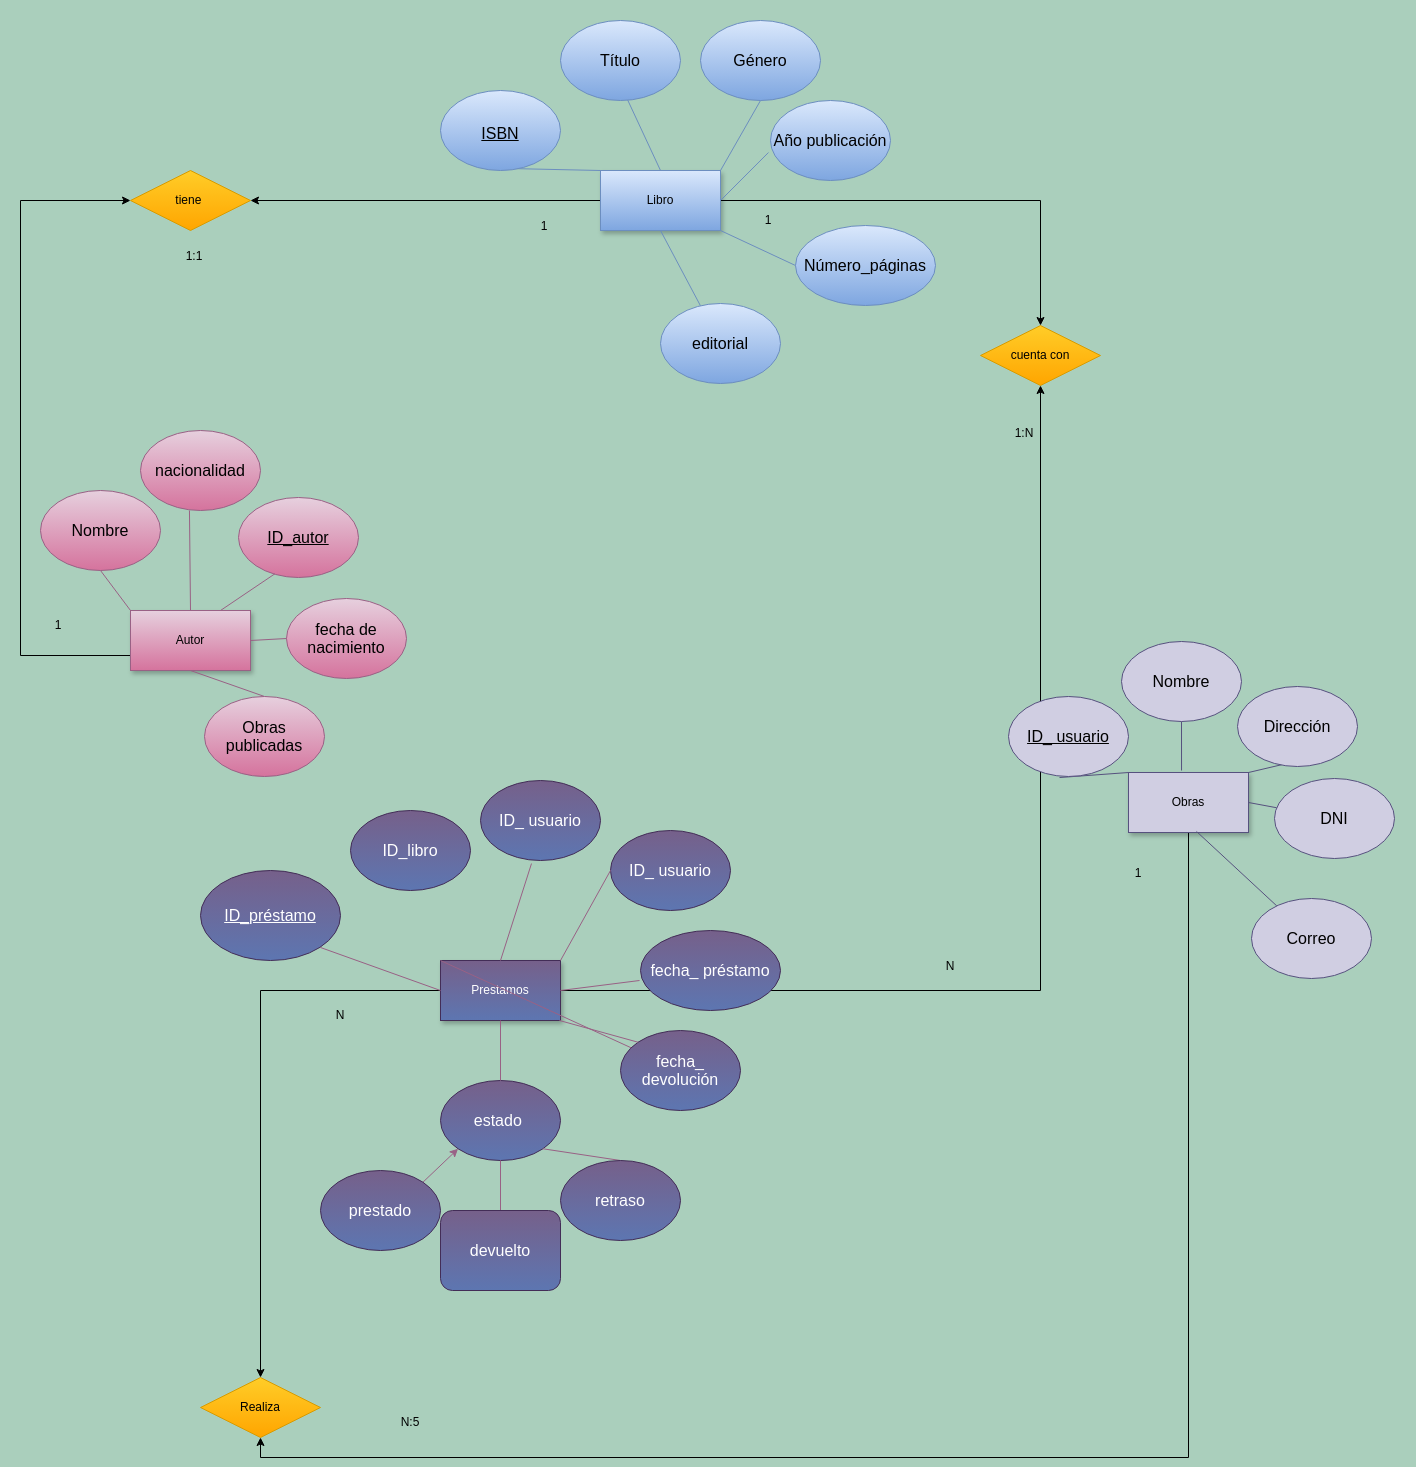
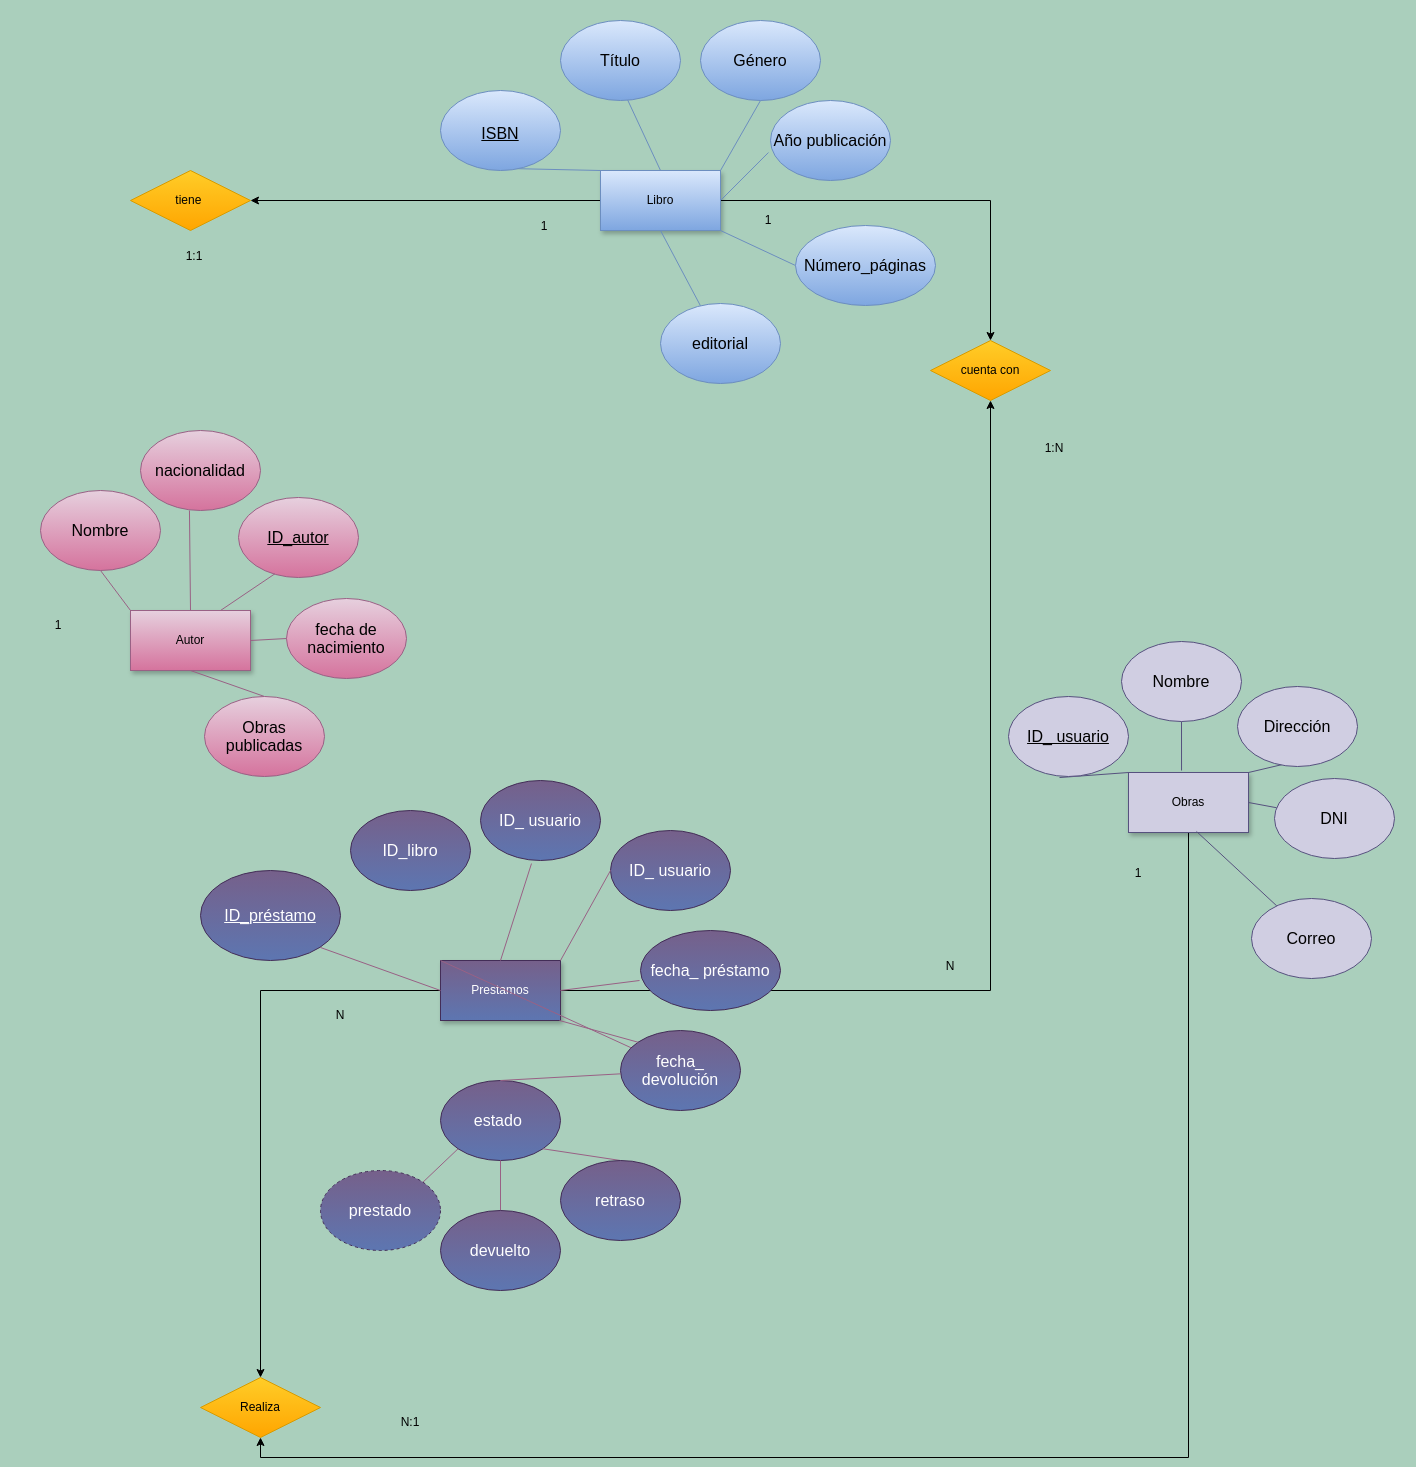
node "cuenta con": moved (1041, 356) -> (991, 371)
edge "Autor" -> "tiene": removed
node "1:N": moved (1025, 434) -> (1055, 449)
edge "Prestamos" -- "estado": now "fecha_ devolución" -- "estado"
edge "prestado" -> "estado": arrowhead classic -> none
node "prestado": style solid -> dashed
node "devuelto": shape rounded rectangle -> ellipse
node "N:5": label "N:5" -> "N:1"
